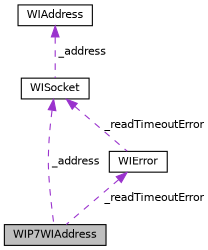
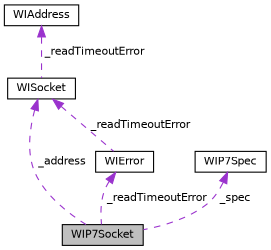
edge "WISocket" -> "WIAddress": label " _address" -> " _readTimeoutError"
node "WIP7Spec": added
node "WIP7WIAddress": label "WIP7WIAddress" -> "WIP7Socket"
